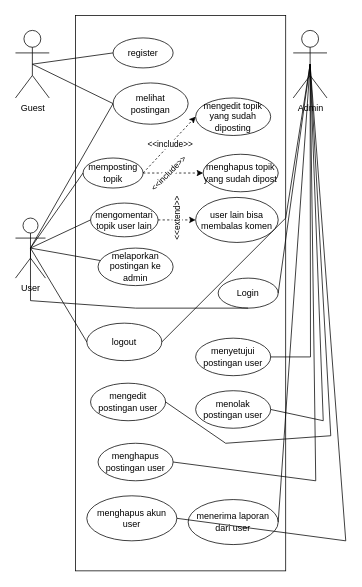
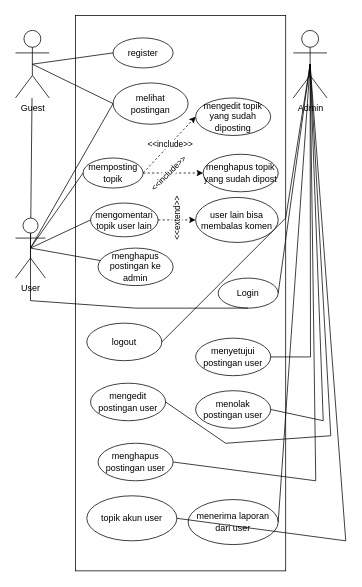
node "melaporkan postingan ke admin": label "melaporkan postingan ke admin" -> "menghapus postingan ke admin"
edge "User" -- "logout": now "User" -- "Guest"
node "menghapus akun user": label "menghapus akun user" -> "topik akun user"
